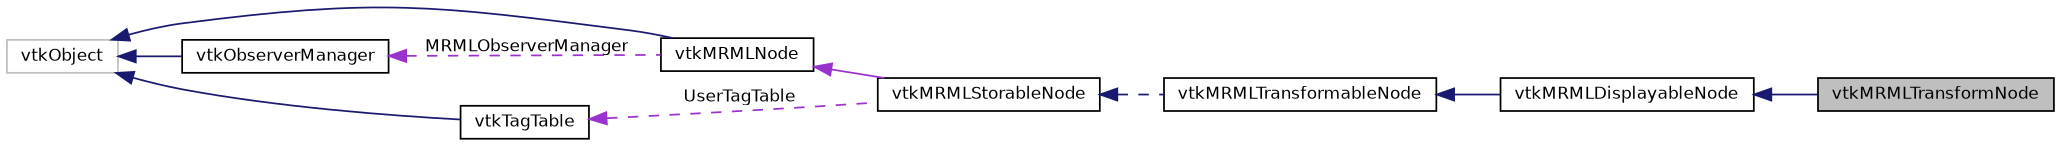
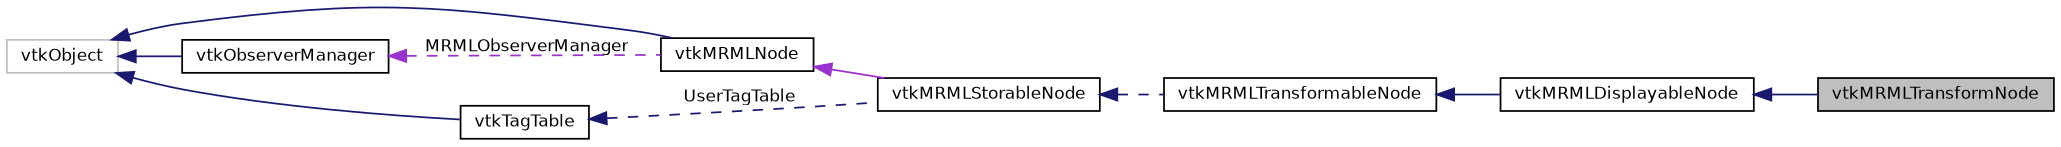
edge "vtkMRMLStorableNode" -> "vtkTagTable": color darkorchid3 -> midnightblue
